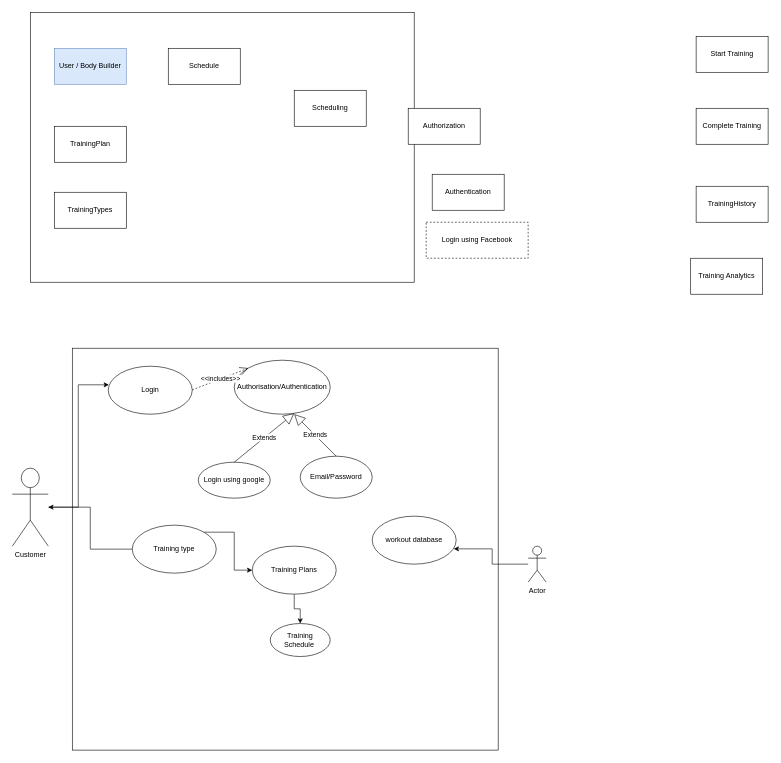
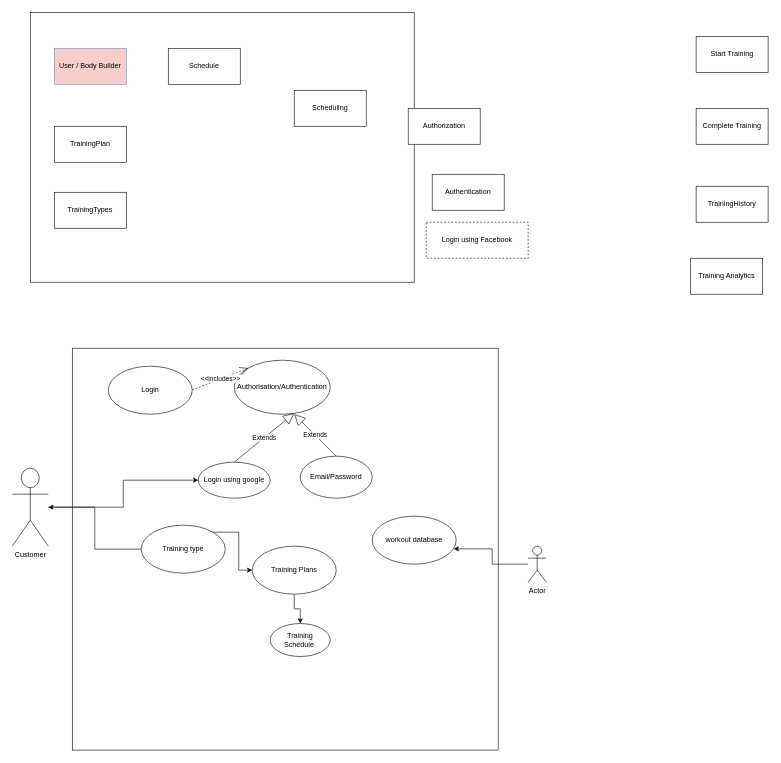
node "User / Body Builder": fillcolor #dae8fc -> #f8cecc
edge "Customer" -> "Login": now "Customer" -> "Login using google"
node "Training type": moved (174, 549) -> (183, 549)
